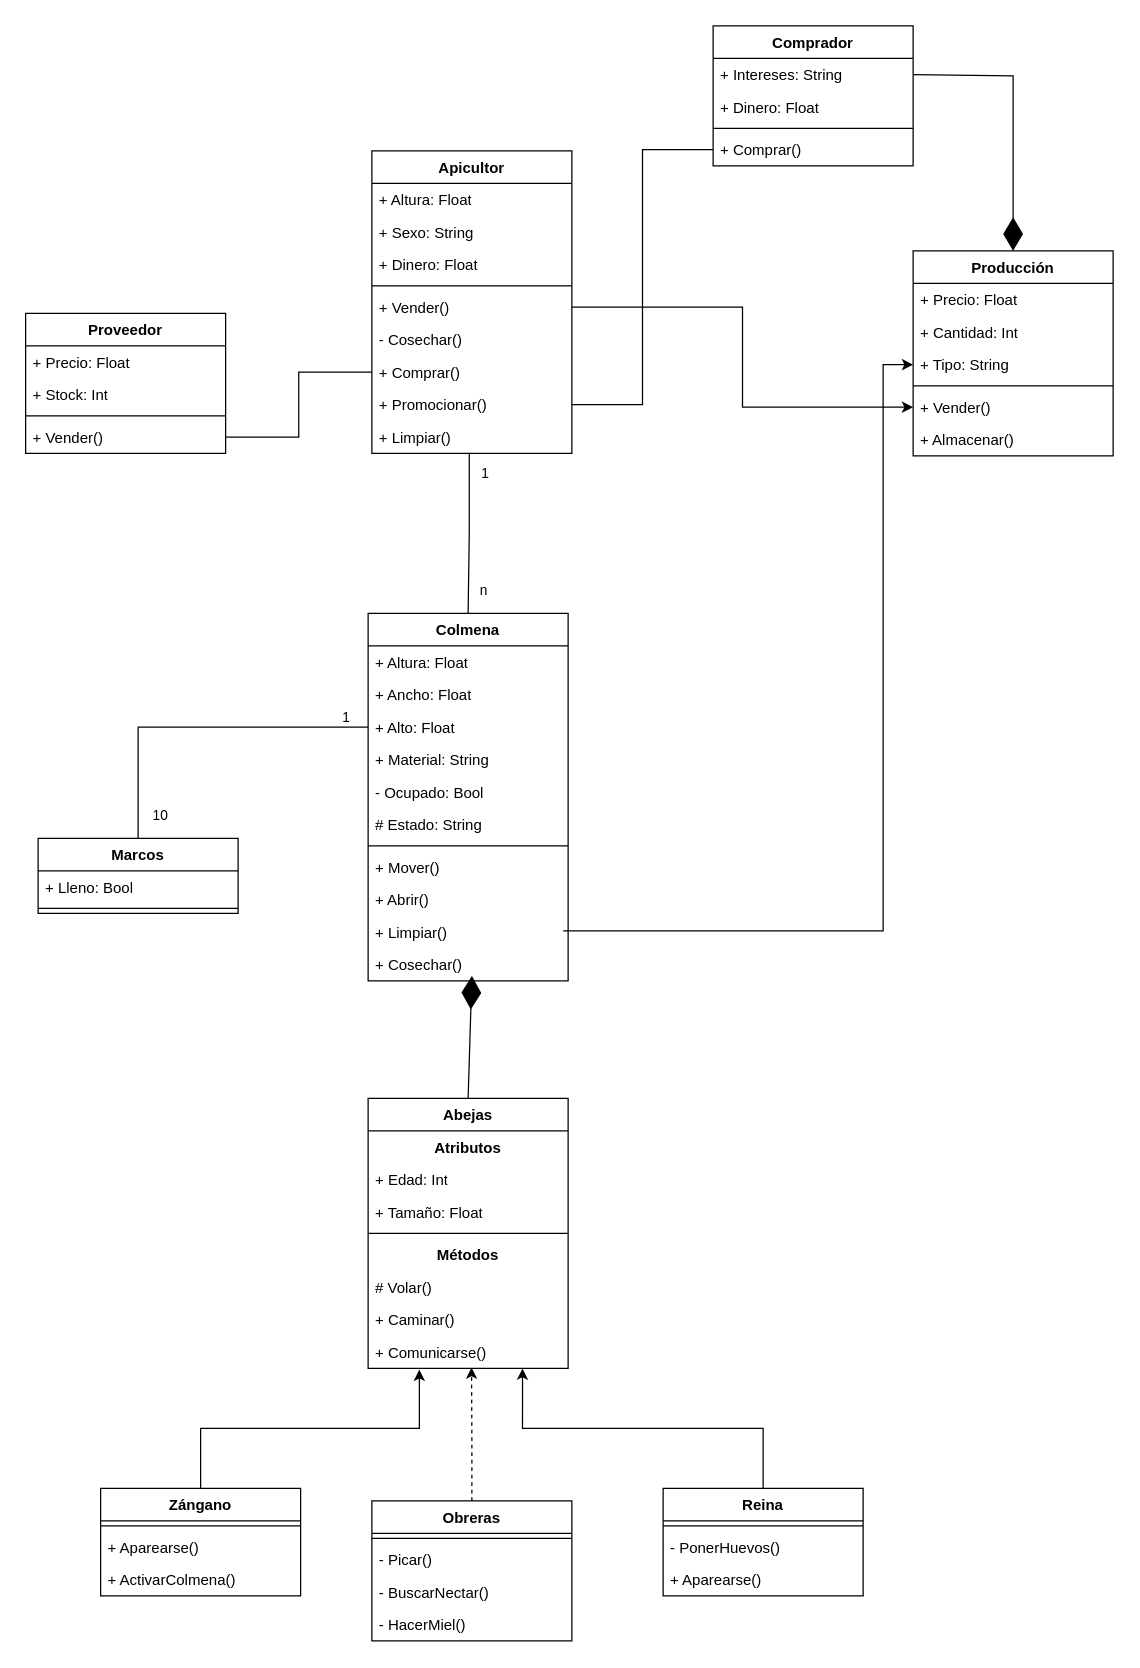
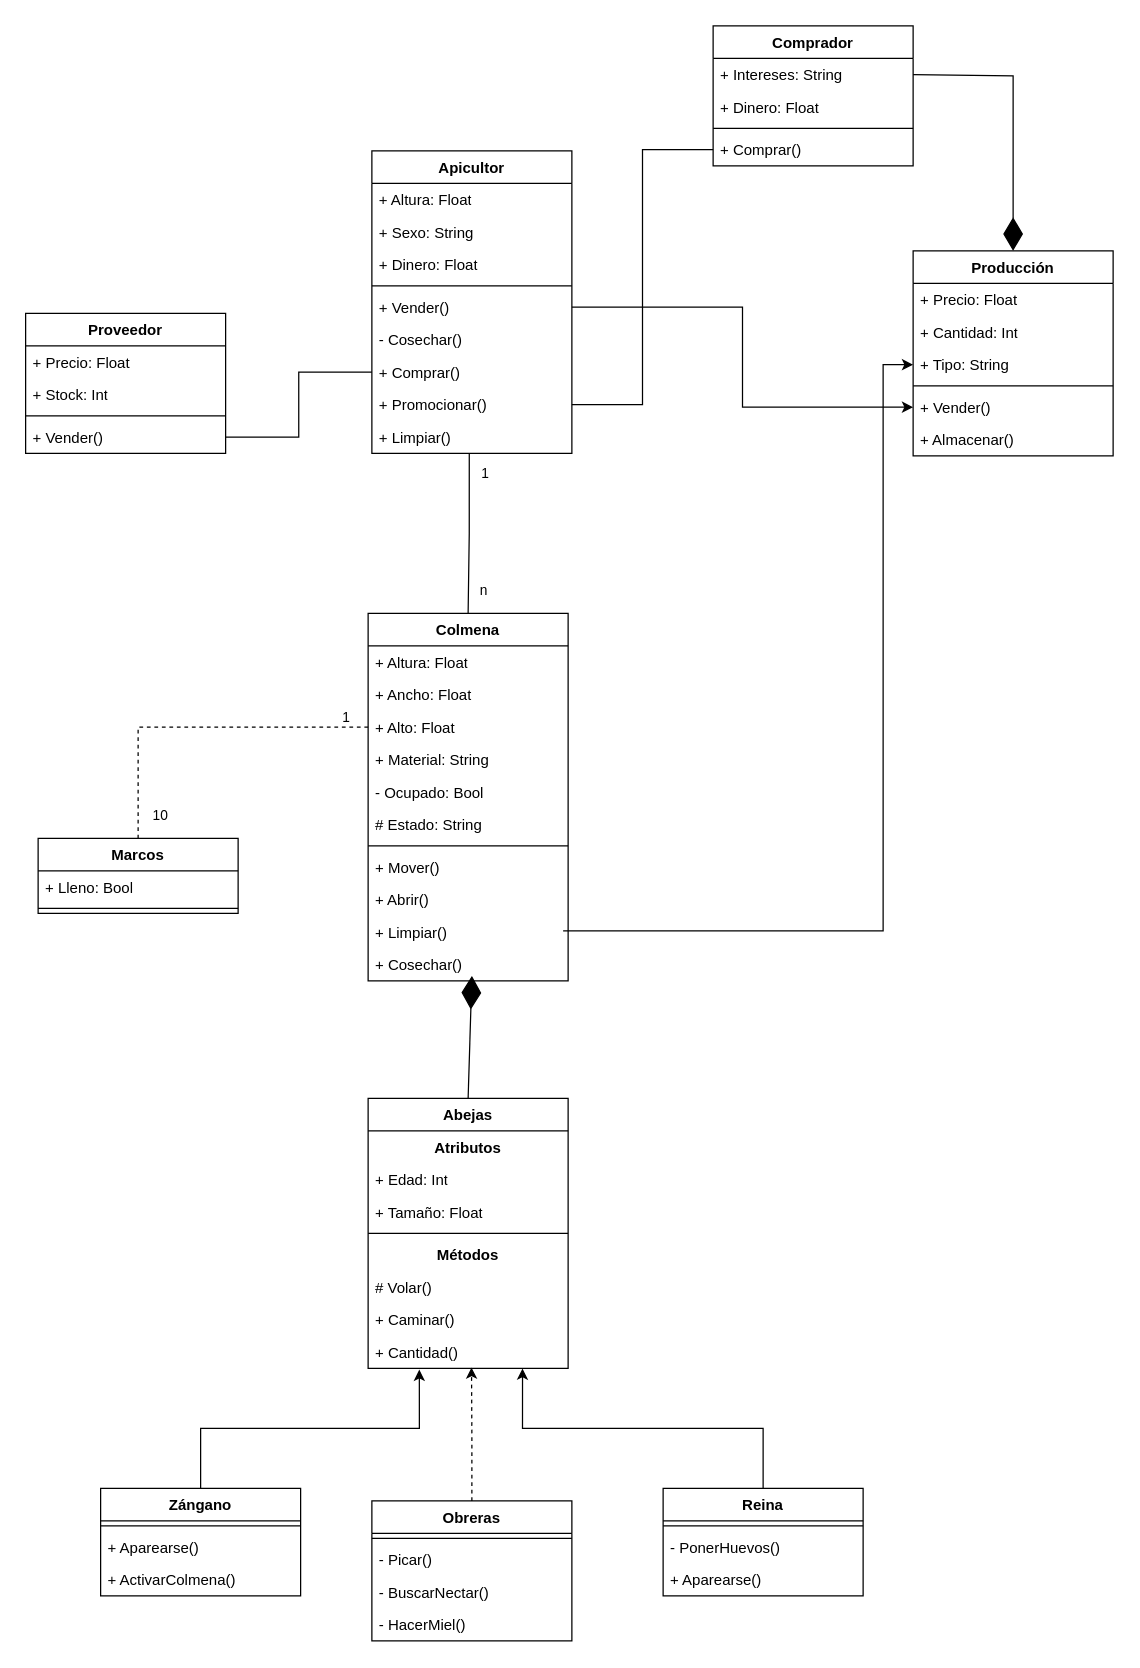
edge "+ Alto: Float" -- "Marcos": style solid -> dashed
node "+ Comunicarse()": label "+ Comunicarse()" -> "+ Cantidad()"
